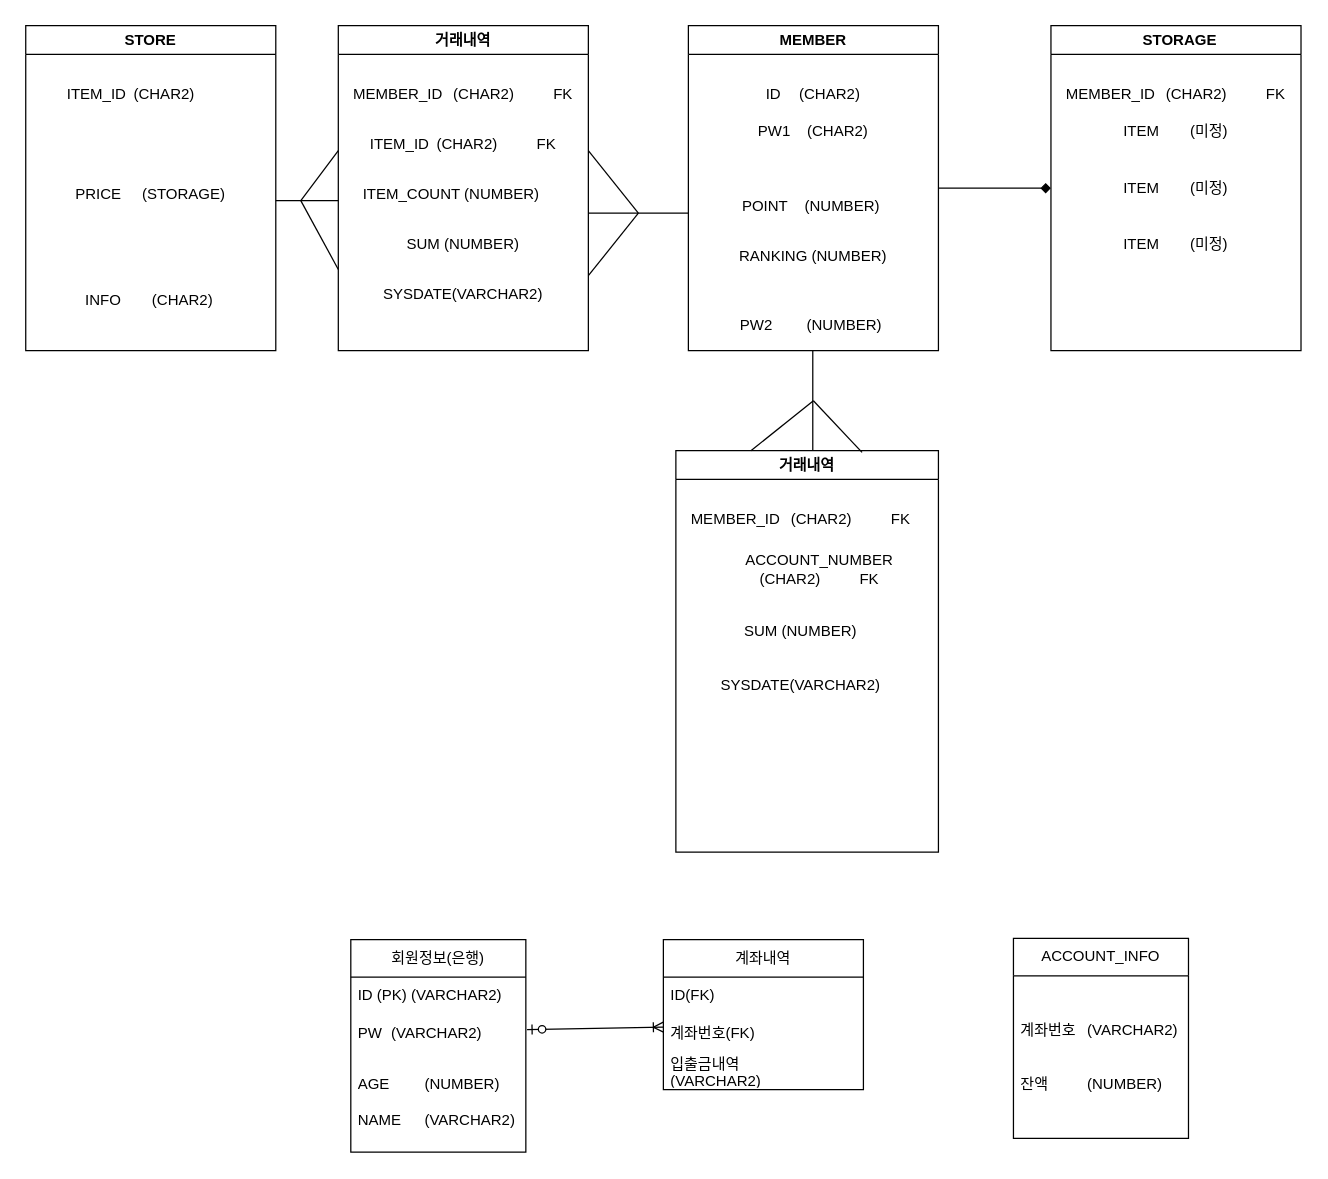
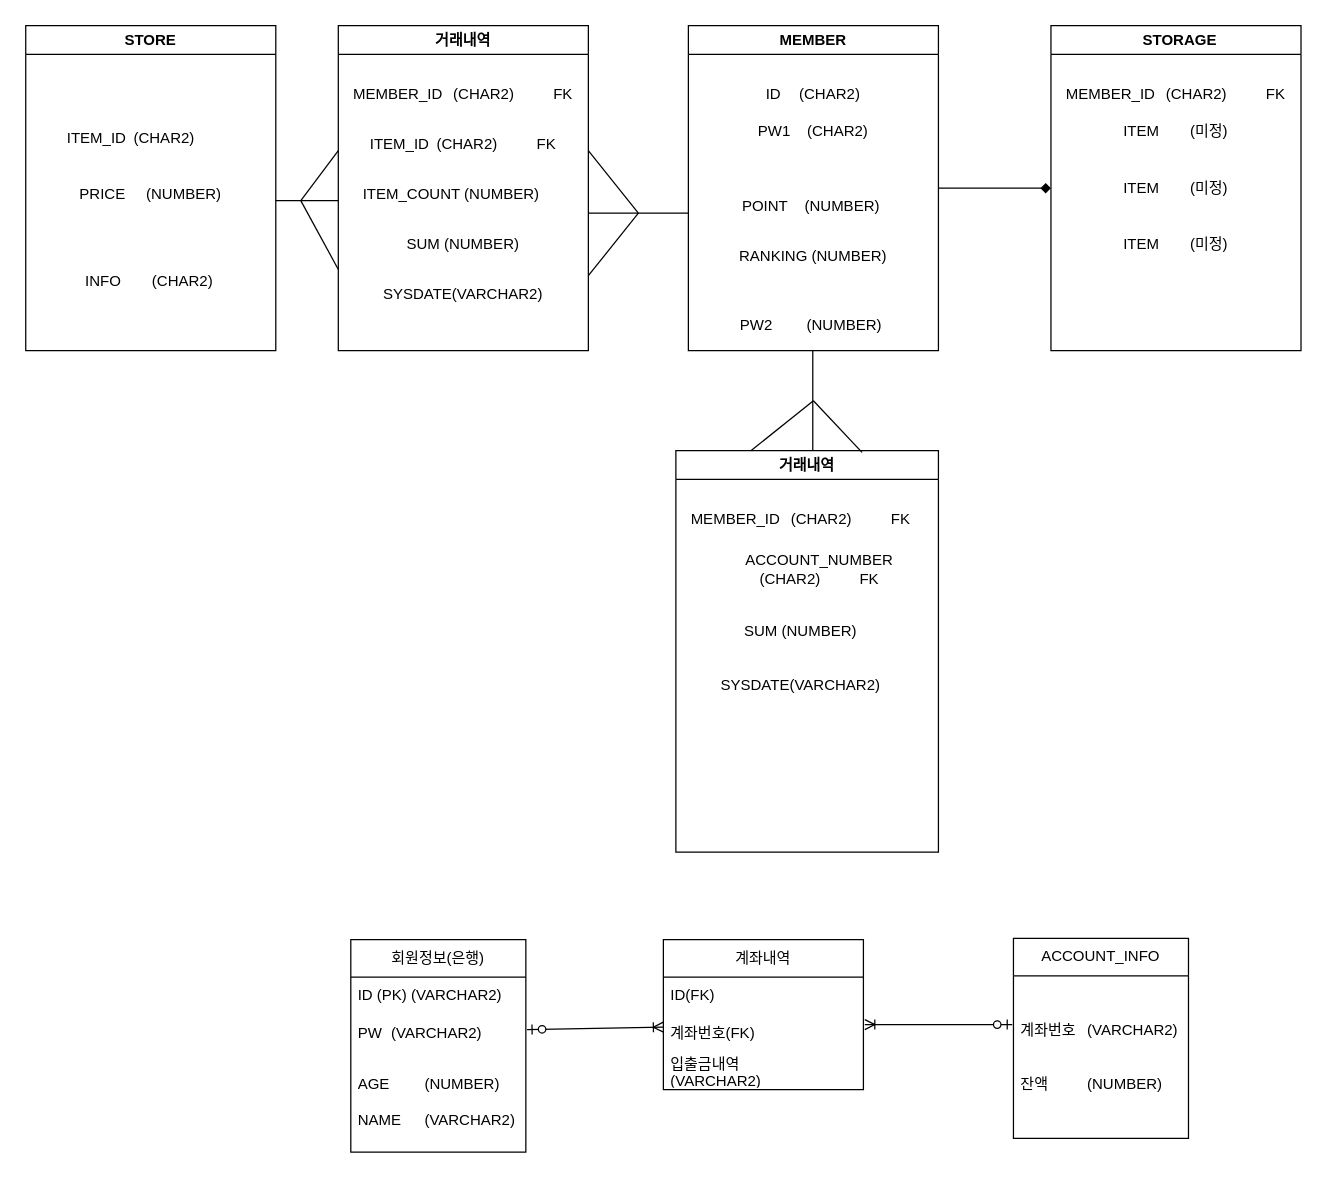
node "ITEM_ID (CHAR2)": moved (151, 94) -> (151, 138)
node "PRICE (STORAGE)": label "PRICE (STORAGE)" -> "PRICE (NUMBER)"
node "INFO (CHAR2)": moved (149, 301) -> (149, 282)
edge "계좌번호(FK)" -- "계좌번호 (VARCHAR2) 잔액 (NUMBER)": added
